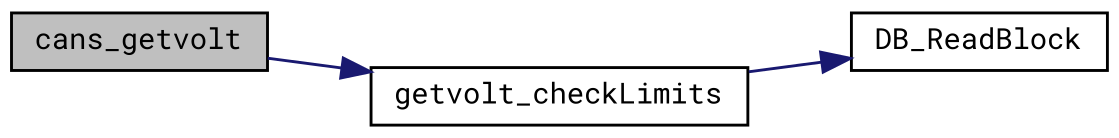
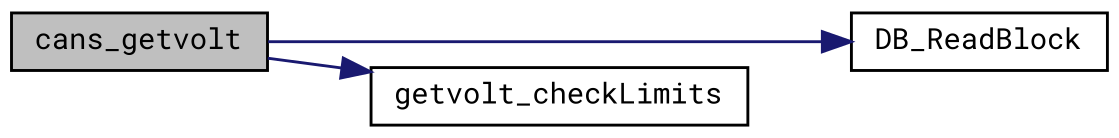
edge "getvolt_checkLimits" -> "DB_ReadBlock": now "cans_getvolt" -> "DB_ReadBlock"
